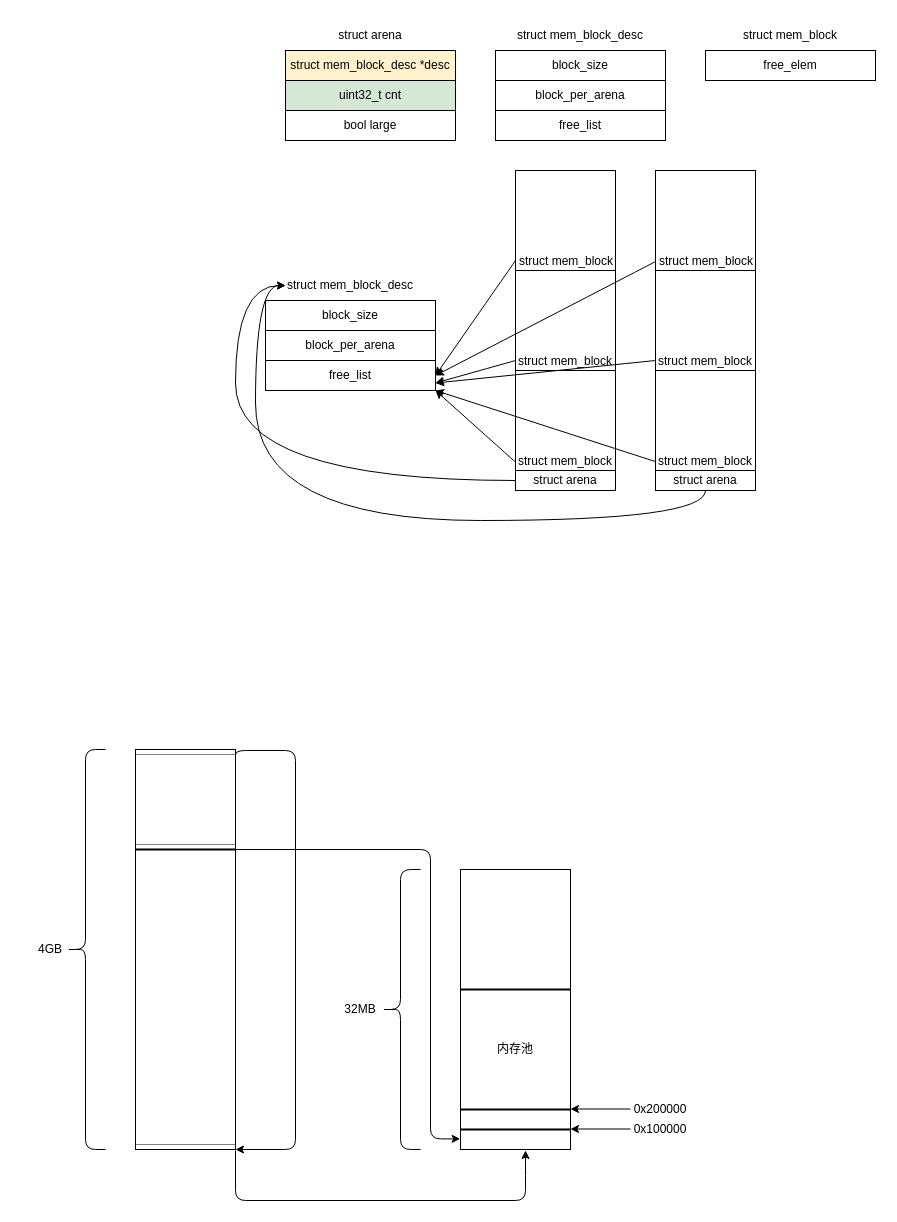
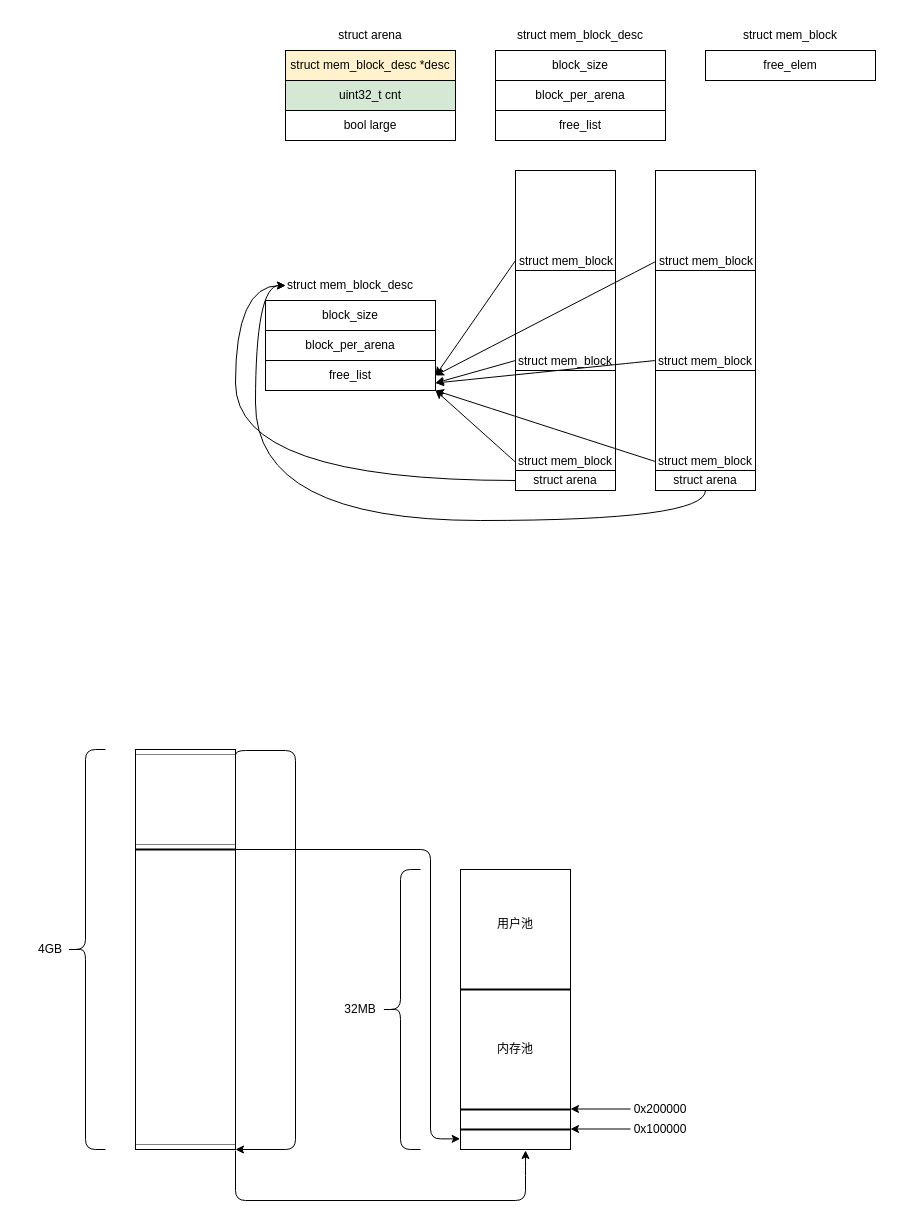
node "用户池": added
